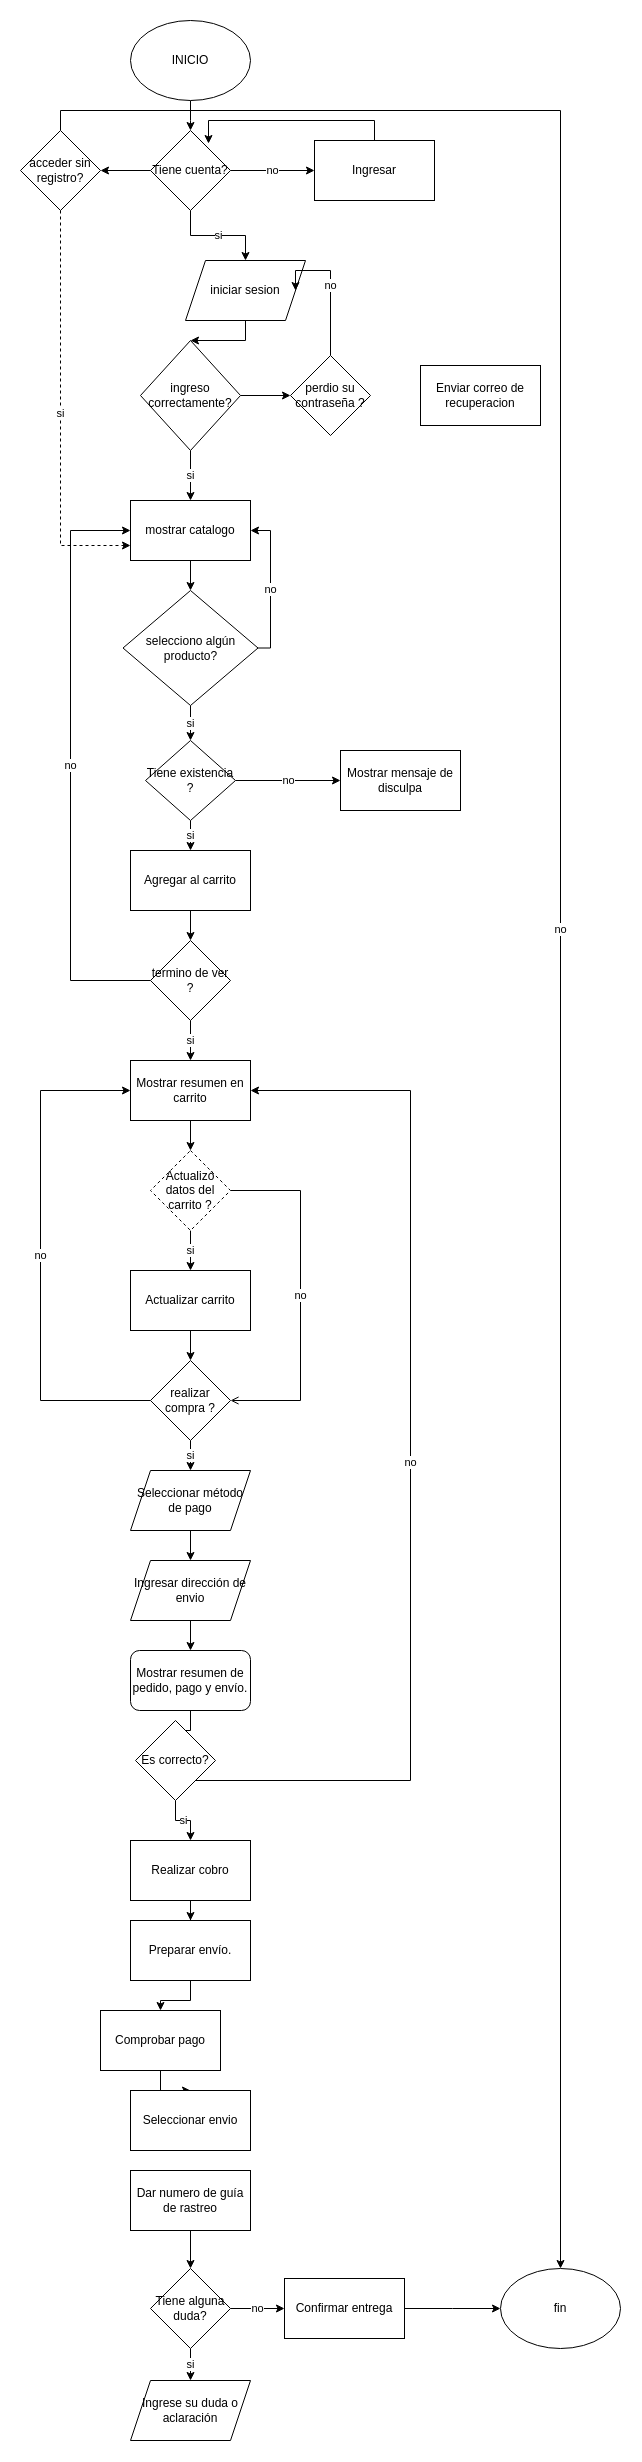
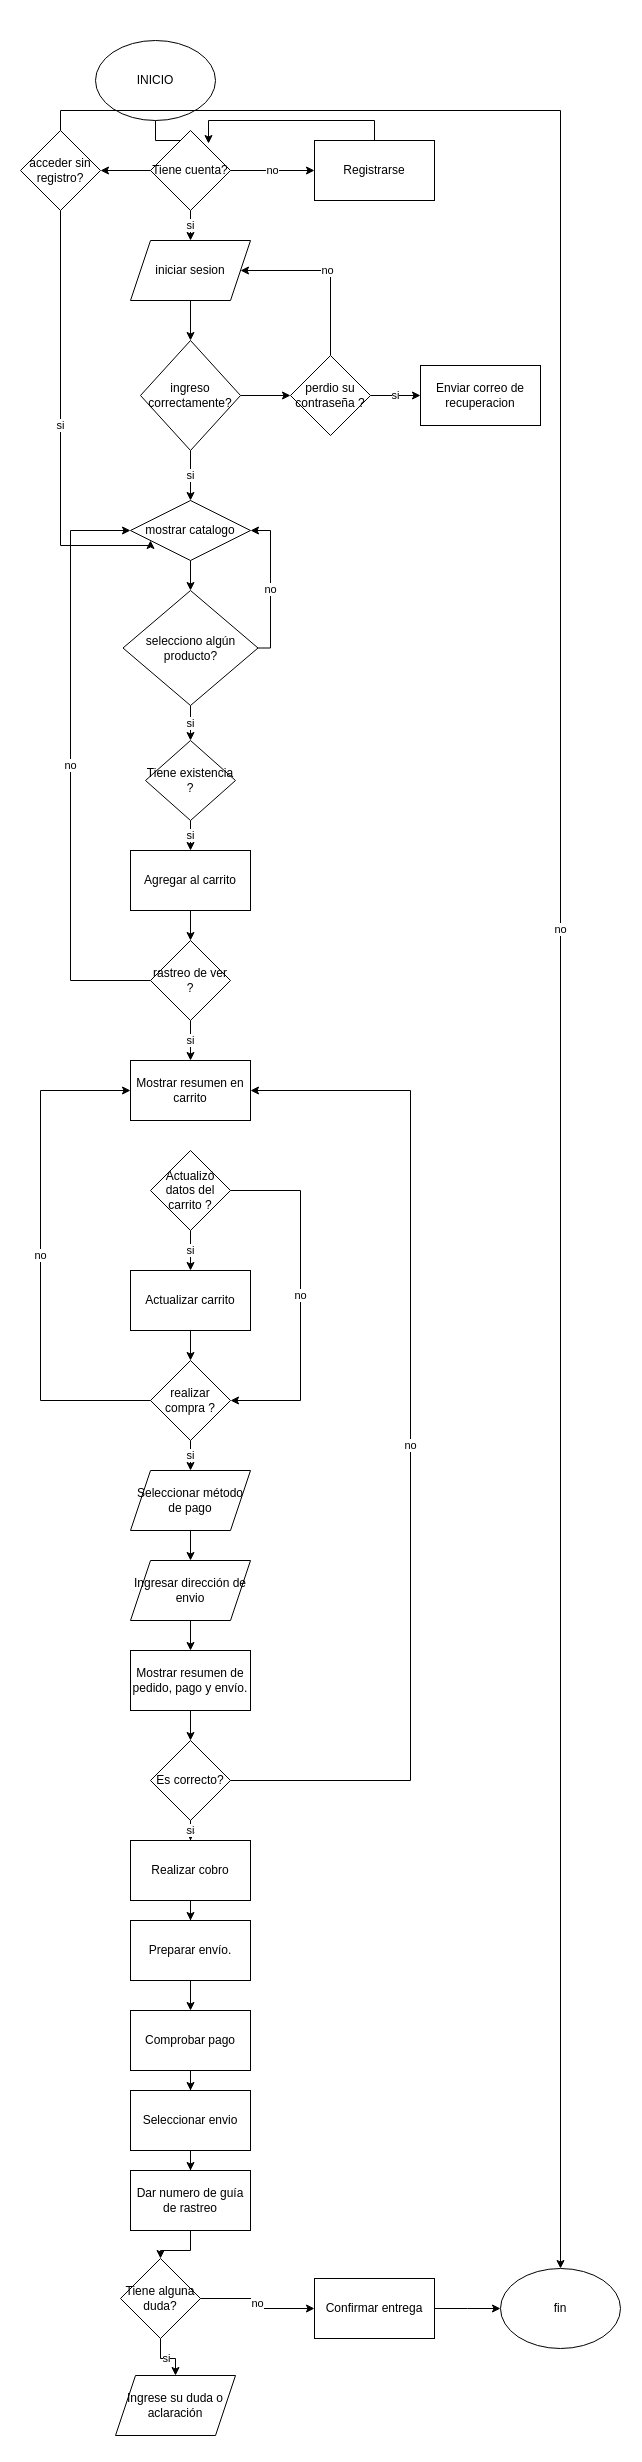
node "INICIO": moved (191, 61) -> (156, 81)
node "Ingresar": label "Ingresar" -> "Registrarse"
node "iniciar sesion": moved (246, 291) -> (191, 271)
edge "perdio su contraseña ?" -> "Enviar correo de recuperacion": added, label "si"
edge "acceder sin registro?" -> "mostrar catalogo": style dashed -> solid
node "mostrar catalogo": shape rectangle -> diamond
edge "Tiene existencia ?" -> "Mostrar mensaje de disculpa": removed, label "no"
node "Mostrar mensaje de disculpa": removed
node "termino de ver ?": label "termino de ver ?" -> "rastreo de ver ?"
edge "Mostrar resumen en carrito" -> "Actualizó datos del carrito ?": removed
node "Actualizó datos del carrito ?": style dashed -> solid
edge "Actualizó datos del carrito ?" -> "realizar compra ?": arrowhead open -> classic
node "Mostrar resumen de pedido, pago y envío.": shape rounded rectangle -> rectangle
node "Es correcto?": moved (176, 1761) -> (191, 1781)
node "Comprobar pago": moved (161, 2041) -> (191, 2041)
edge "Seleccionar envio" -> "Dar numero de guía de rastreo": added
node "Tiene alguna duda?": moved (191, 2309) -> (161, 2299)
node "Confirmar entrega": moved (345, 2309) -> (375, 2309)
node "Ingrese su duda o aclaración": moved (191, 2411) -> (176, 2406)
